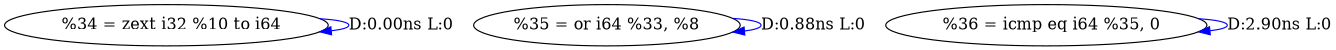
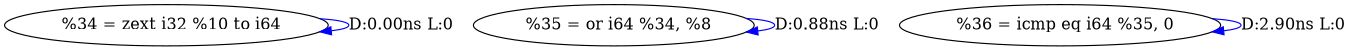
node "%35 = or i64 %33, %8": label "%35 = or i64 %33, %8" -> "%35 = or i64 %34, %8"
